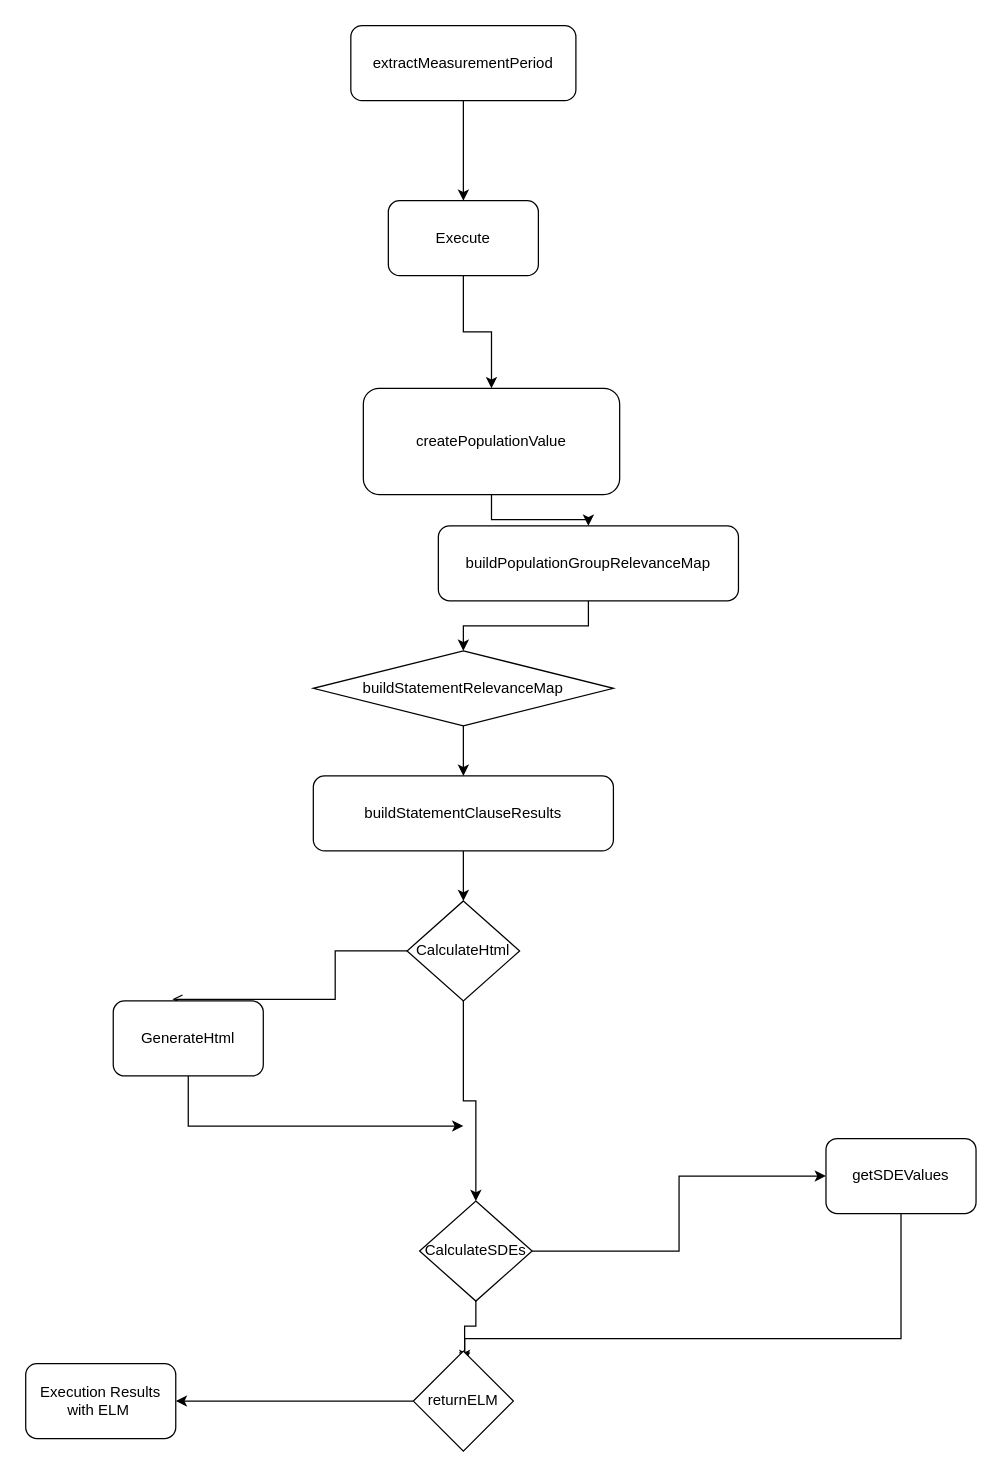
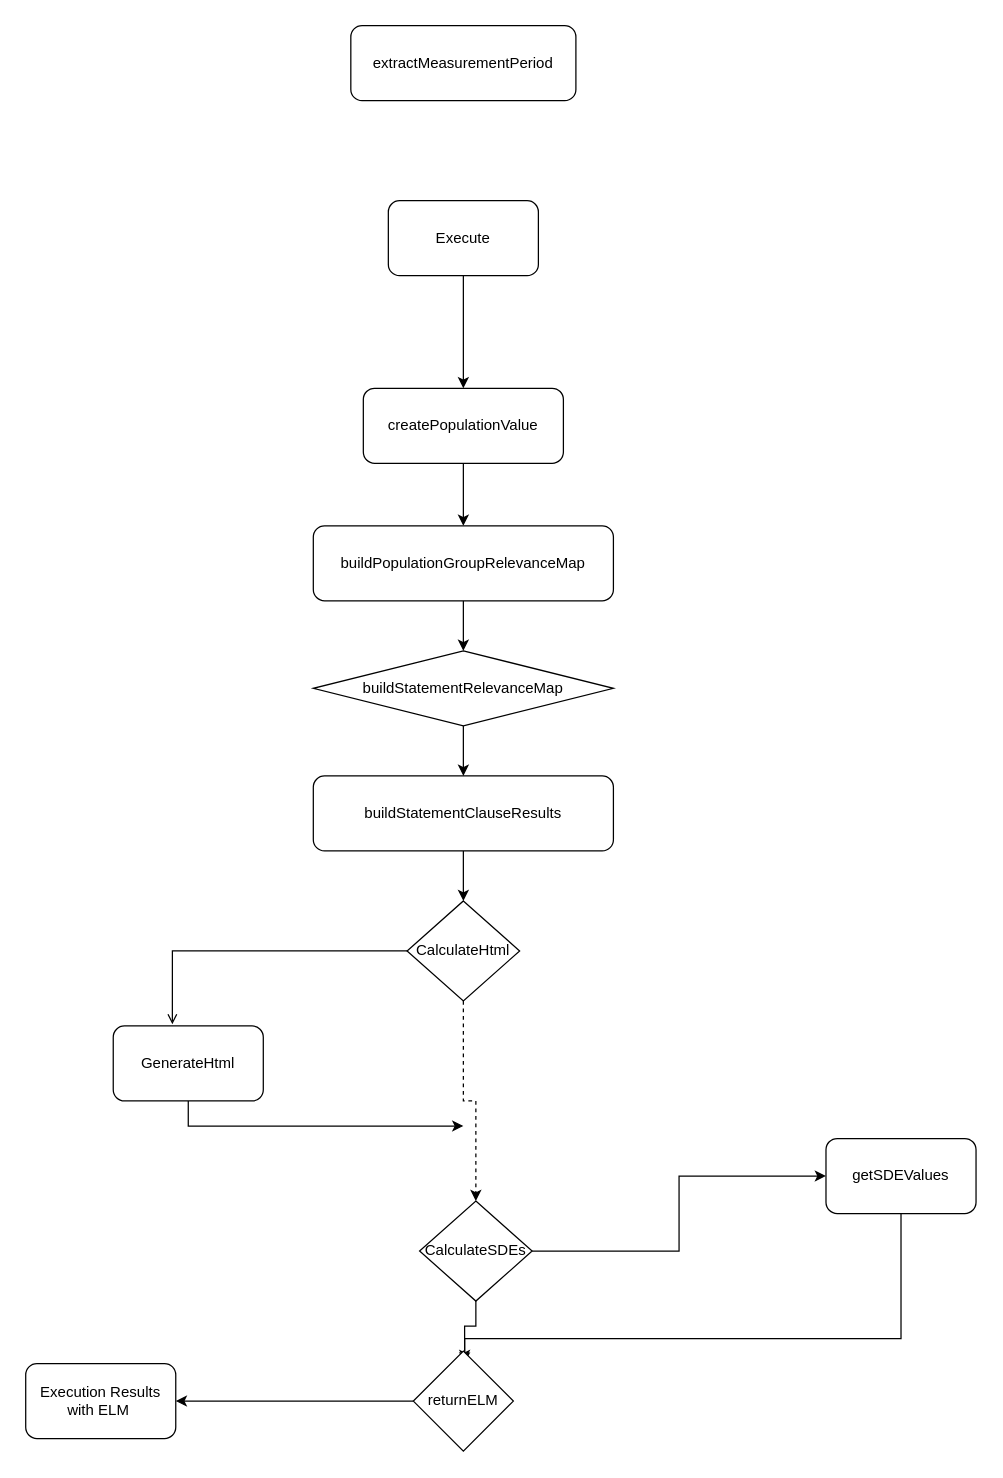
edge "extractMeasurementPeriod" -> "Execute": removed
node "createPopulationValue": size 256x106 -> 200x75
node "buildPopulationGroupRelevanceMap": moved (588, 563) -> (463, 563)
node "GenerateHtml": moved (188, 1038) -> (188, 1063)
edge "CalculateHtml" -> "CalculateSDEs": style solid -> dashed
